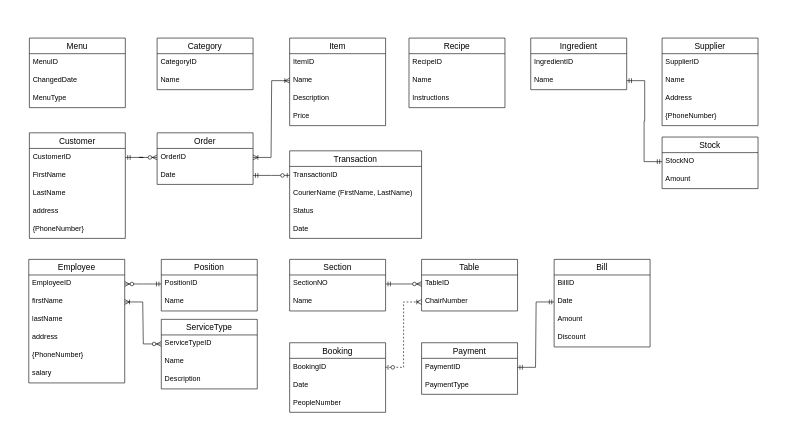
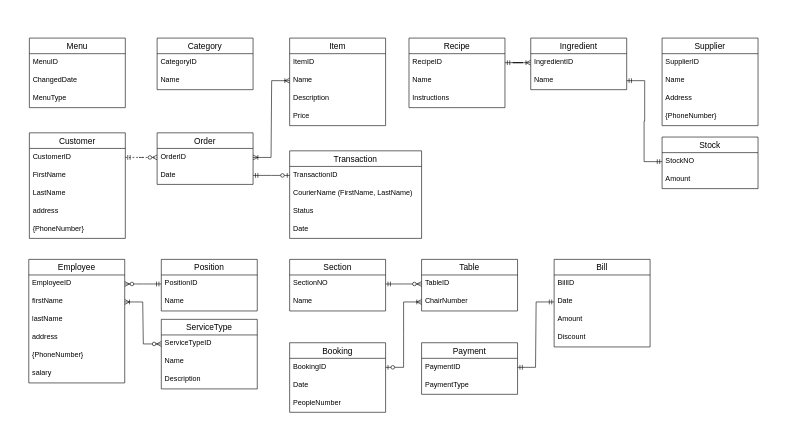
edge "RecipeID" -- "IngredientID": added
edge "CustomerID" -- "OrderID": style solid -> dashed
edge "ChairNumber" -- "BookingID": style dashed -> solid
